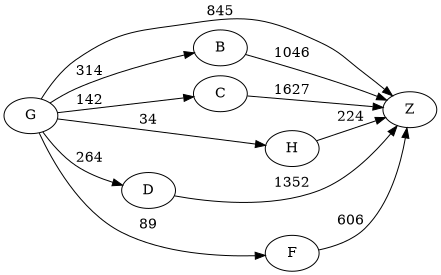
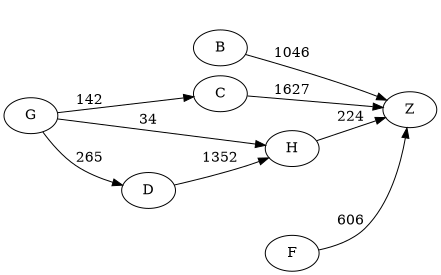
edge "G" -> "Z": removed, label "845"
edge "G" -> "B": removed, label "314"
edge "G" -> "D": label "264" -> "265"
edge "D" -> "Z": now "D" -> "H"
edge "G" -> "F": removed, label "89"
